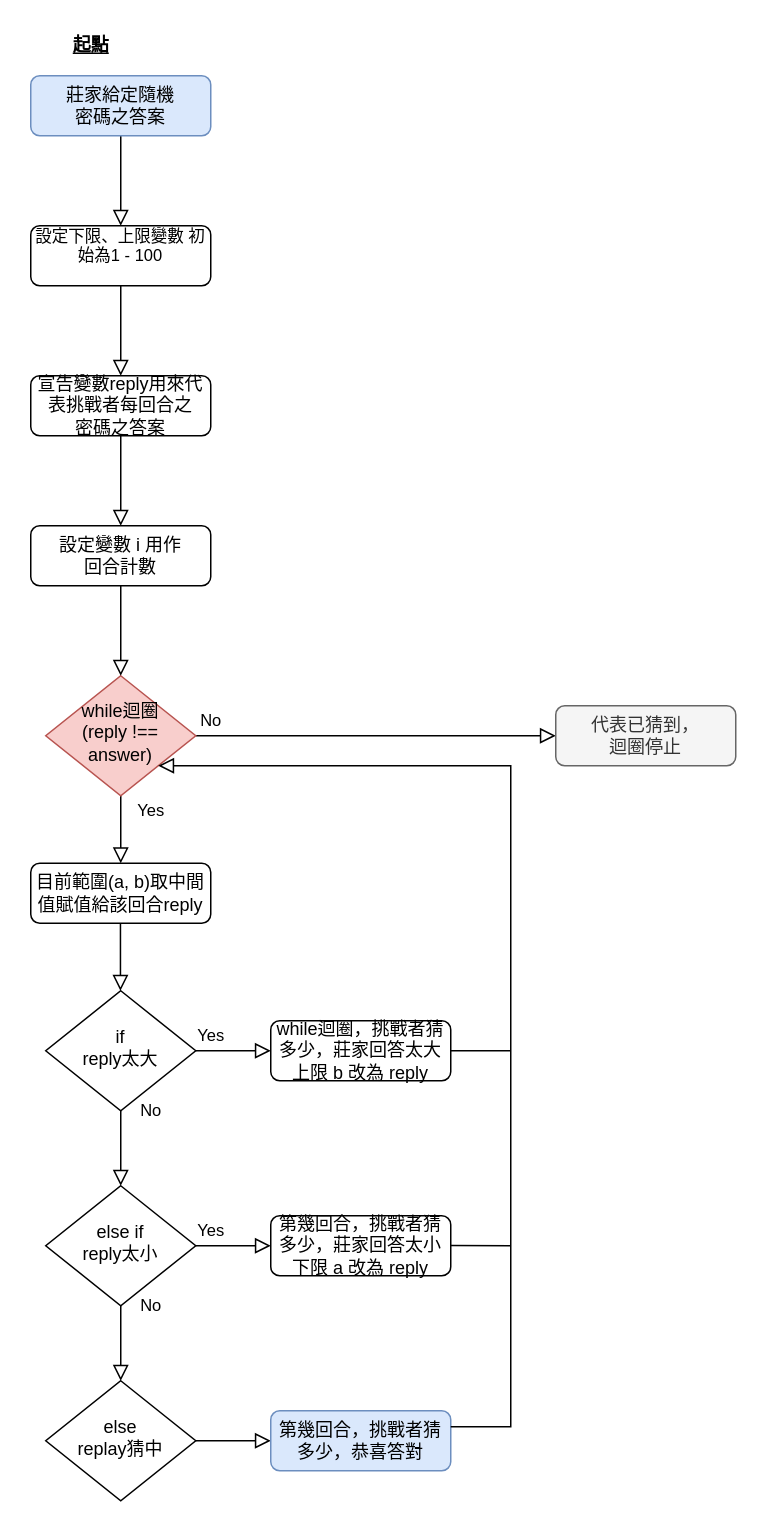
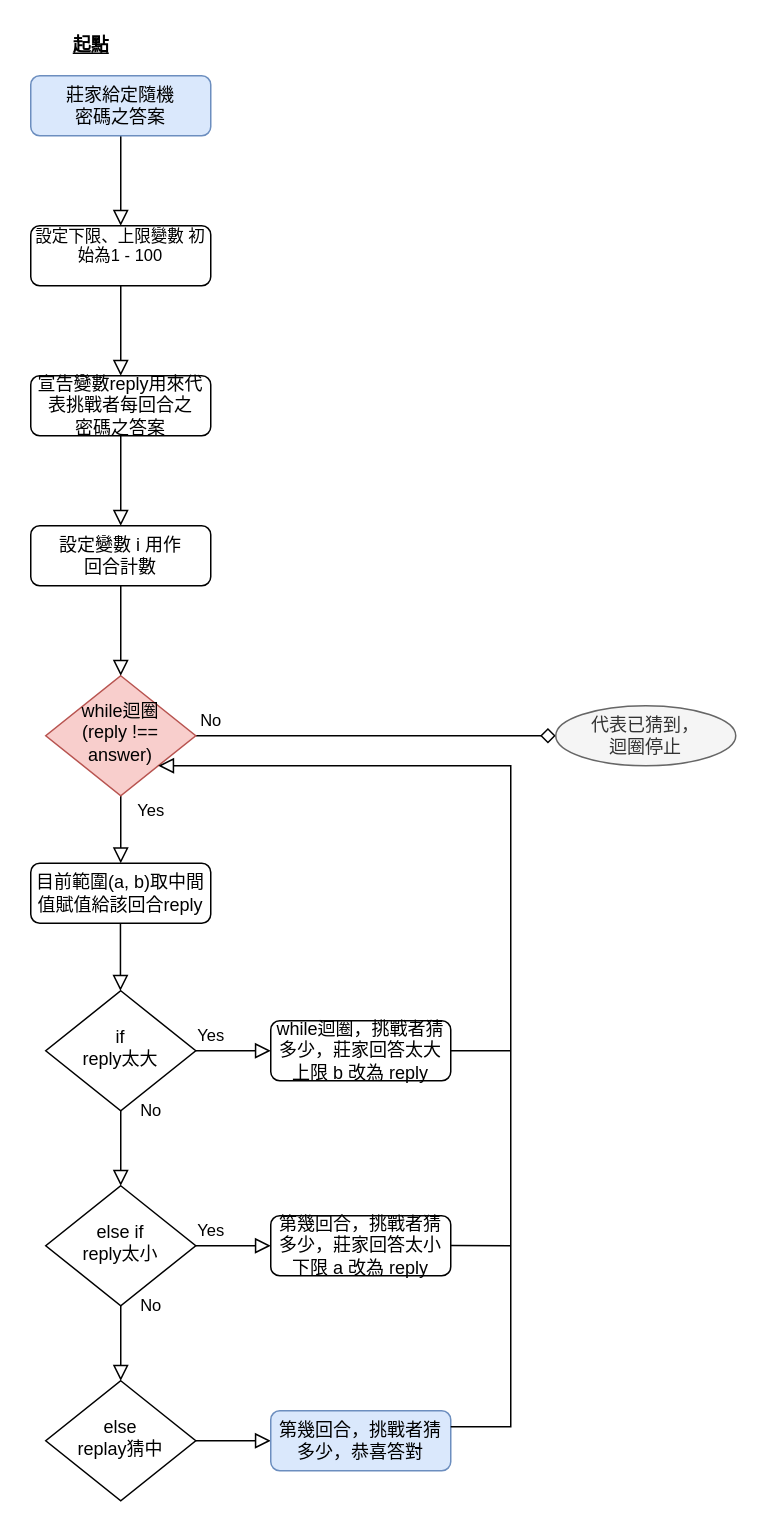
edge "while迴圈 (reply !== answer)" -> "代表已猜到， 迴圈停止": arrowhead block -> diamond
node "代表已猜到， 迴圈停止": shape rounded rectangle -> ellipse
